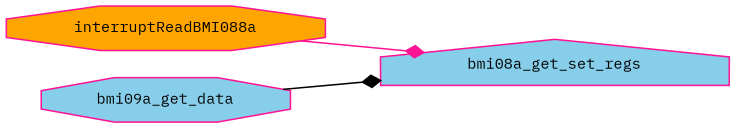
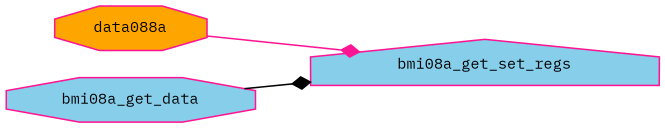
node "interruptReadBMI088a": label "interruptReadBMI088a" -> "data088a"
node "bmi09a_get_data": label "bmi09a_get_data" -> "bmi08a_get_data"
